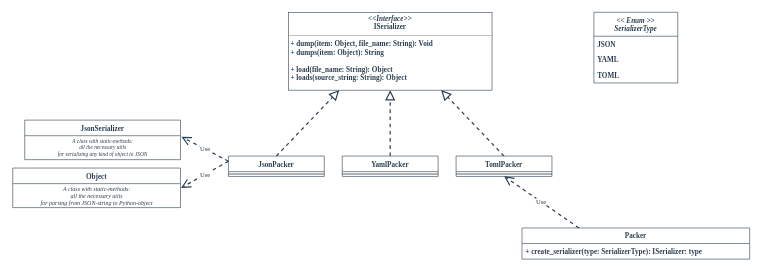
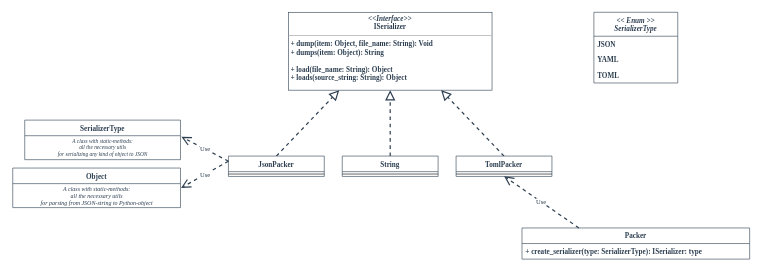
node "JsonSerializer": label "JsonSerializer" -> "SerializerType"
node "YamlPacker": label "YamlPacker" -> "String"
